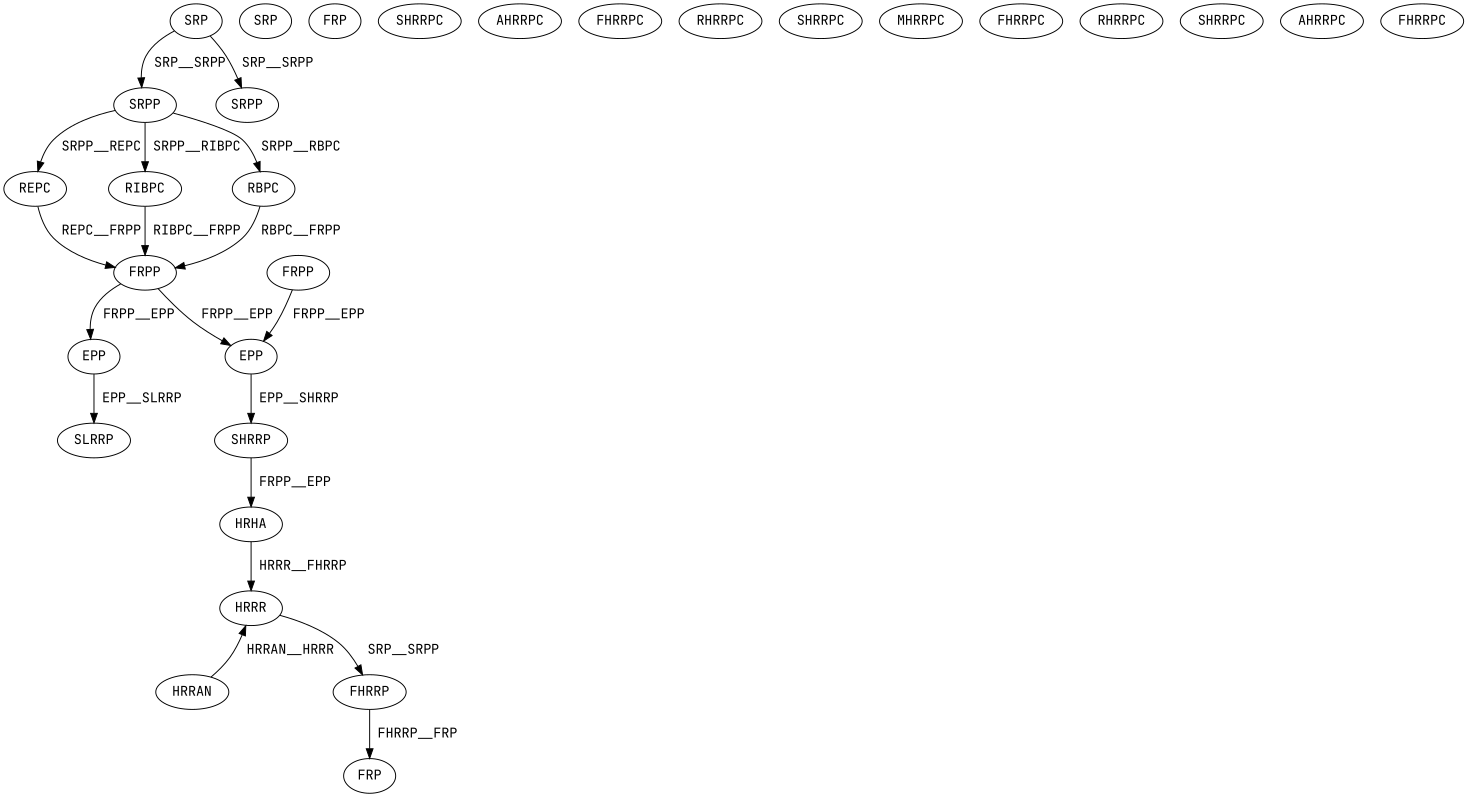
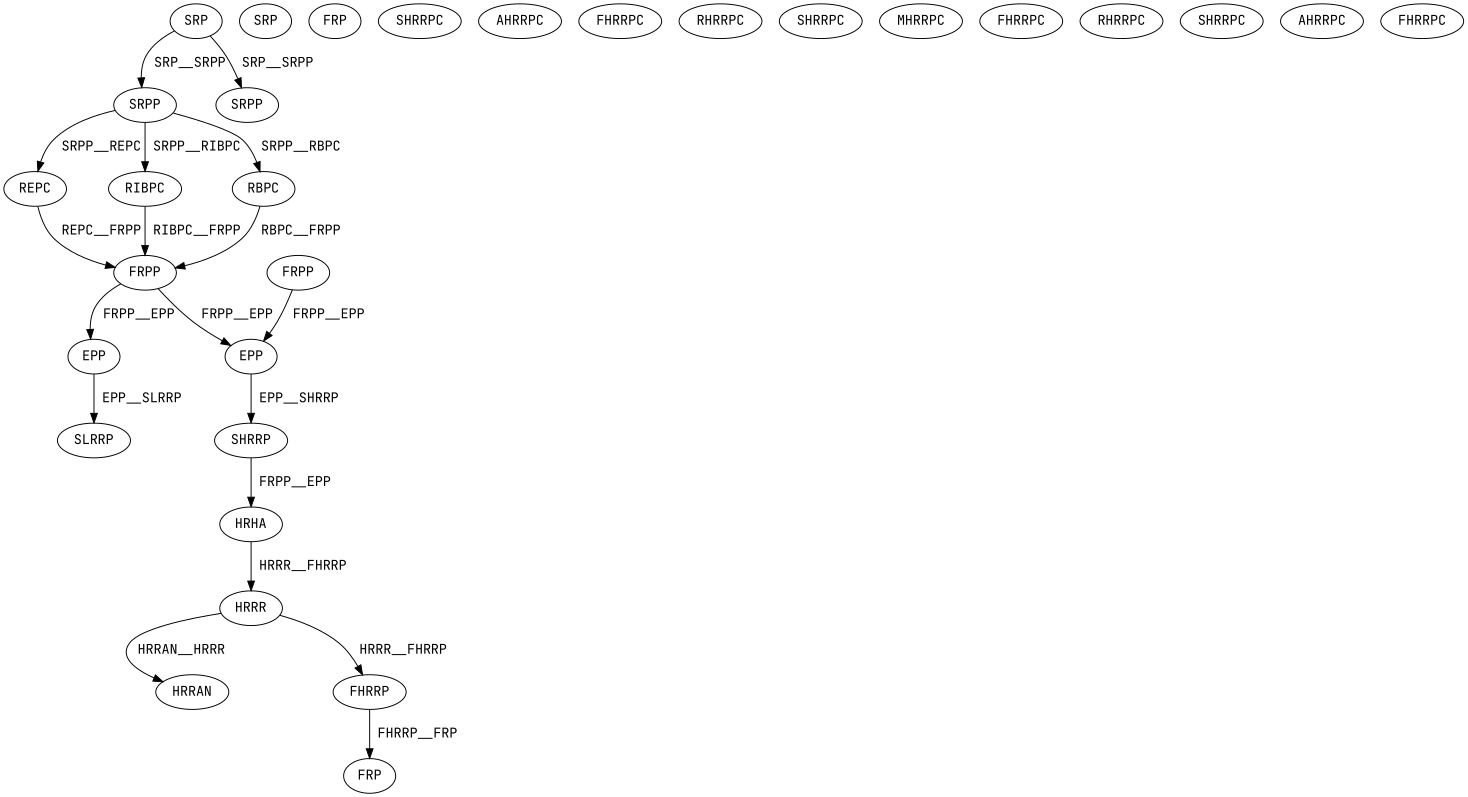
edge "HRRR" -> "FHRRP": label " SRP__SRPP" -> " HRRR__FHRRP"
edge "HRRAN" -> "HRRR": reversed
